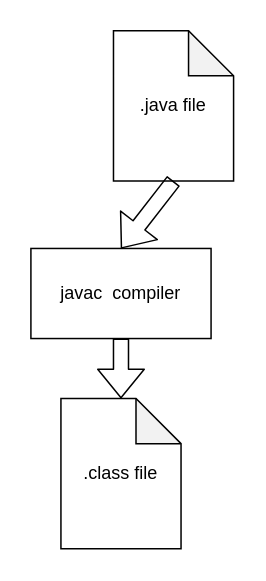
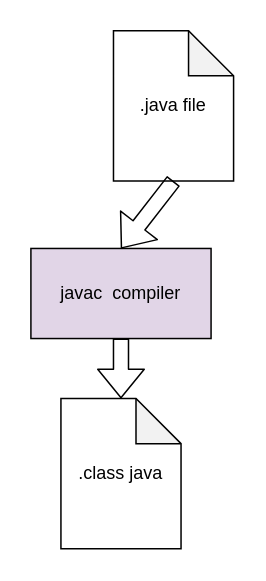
node "javac compiler": fillcolor #ffffff -> #e1d5e7
node ".class file": label ".class file" -> ".class java"
